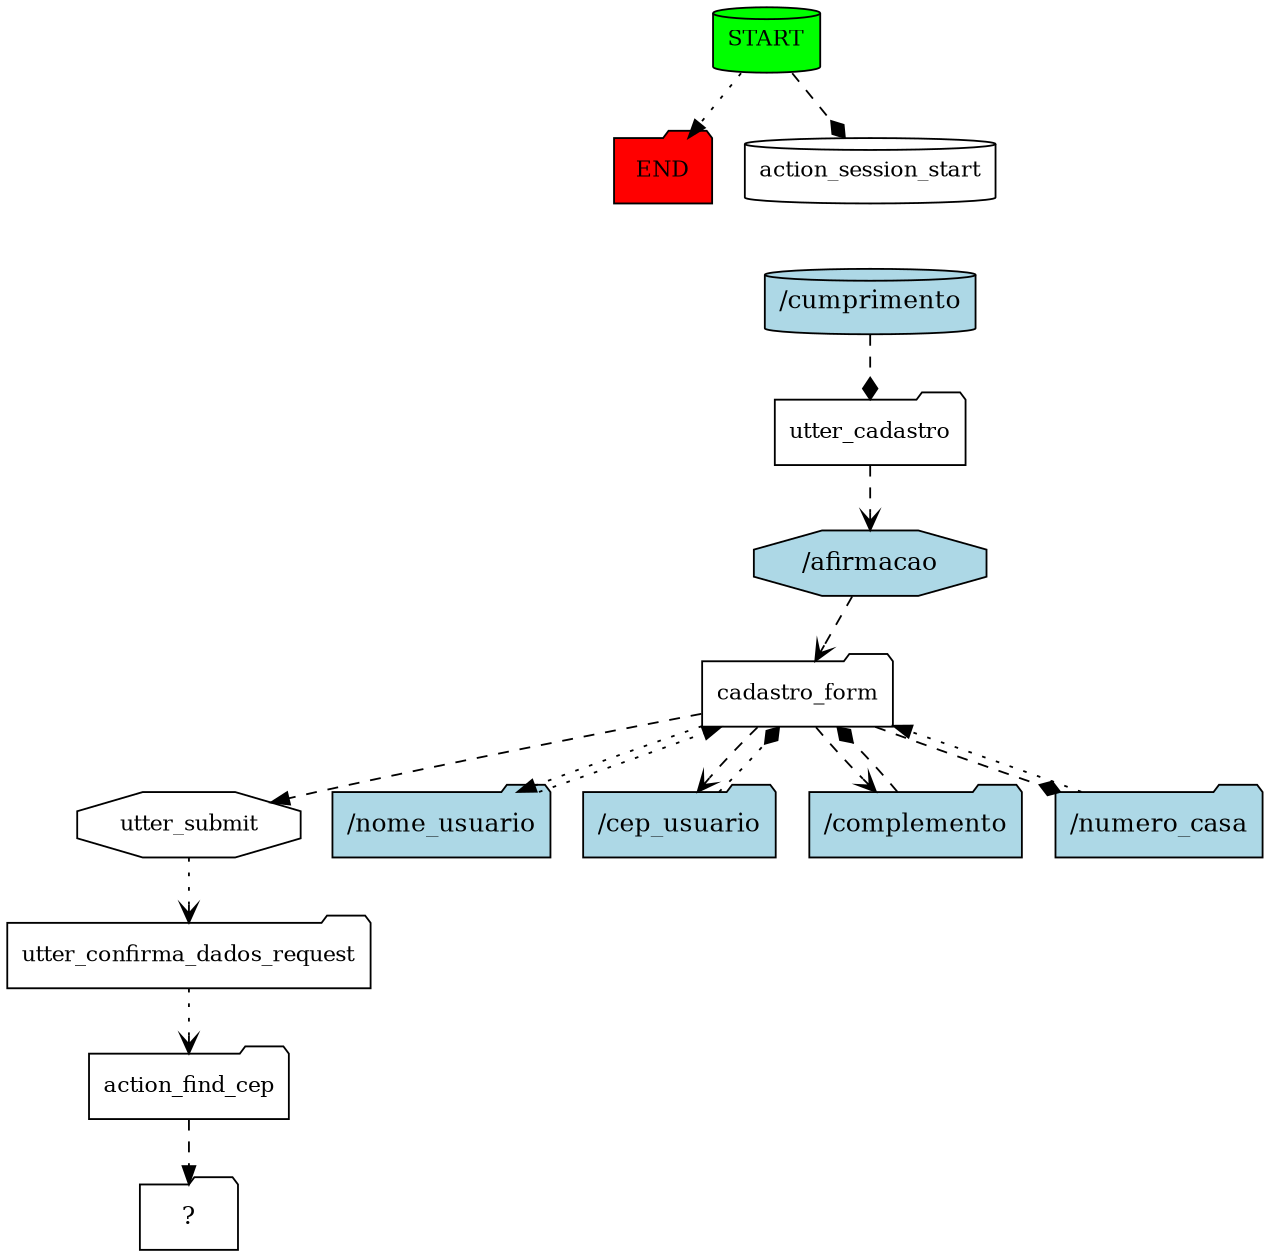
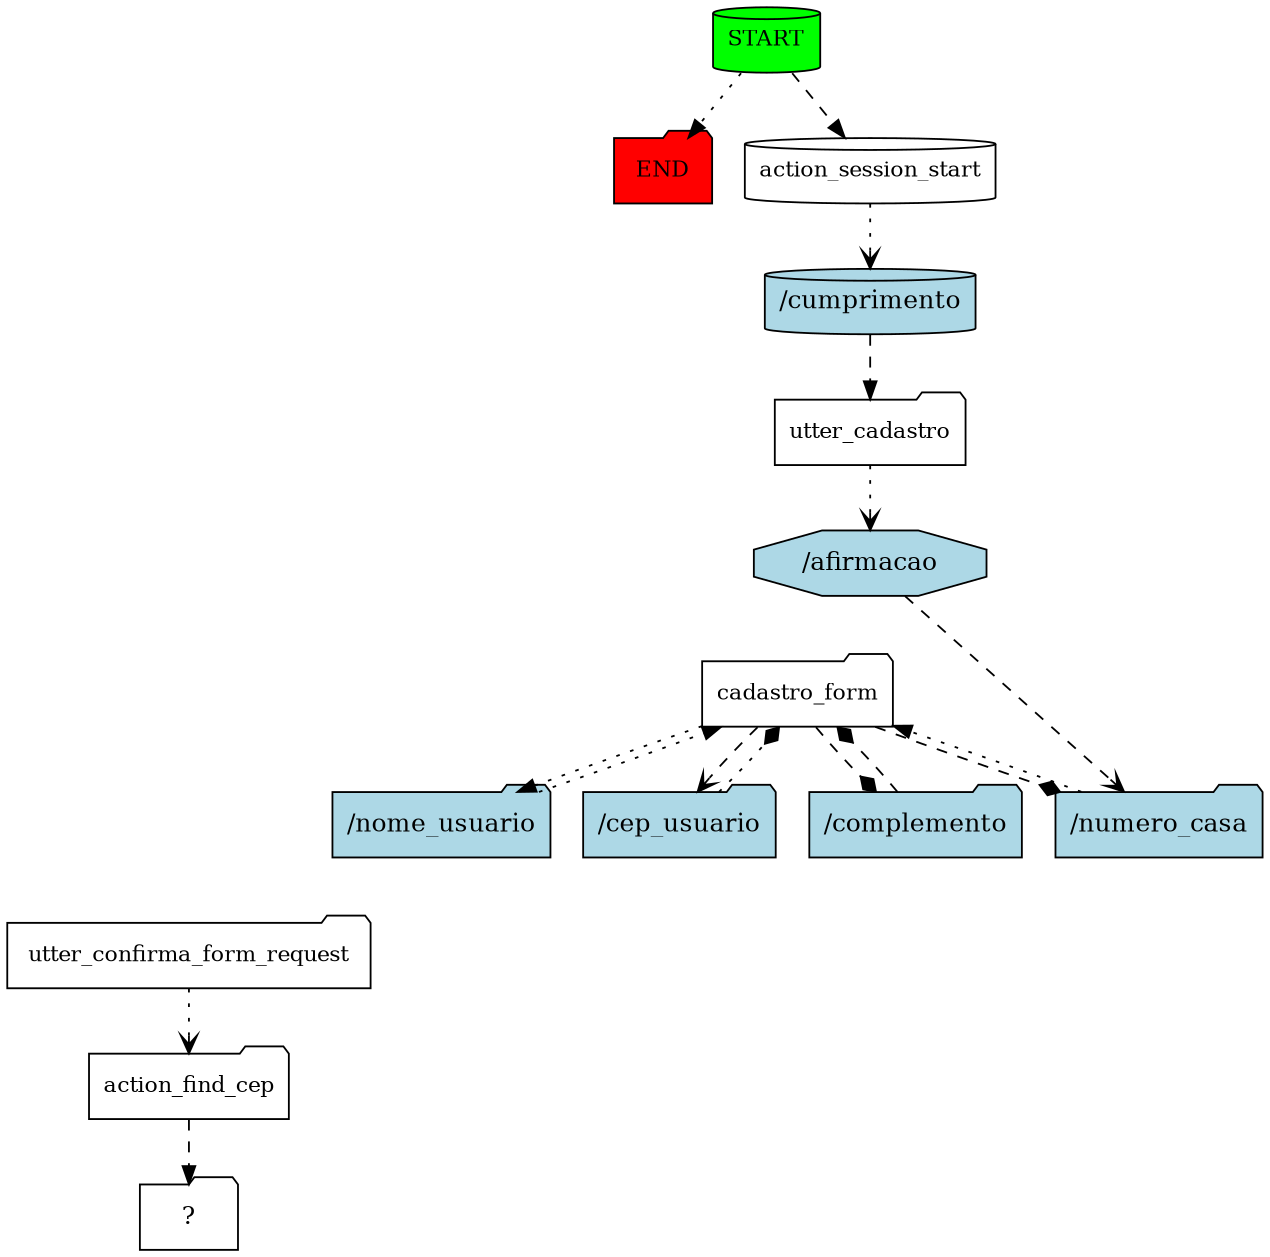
edge "START" -> "action_session_start": arrowhead diamond -> normal
edge "action_session_start" -> "/cumprimento": added
edge "/cumprimento" -> "utter_cadastro": arrowhead diamond -> normal
edge "utter_cadastro" -> "/afirmacao": style dashed -> dotted
edge "/afirmacao" -> "cadastro_form": now "/afirmacao" -> "/numero_casa"
edge "cadastro_form" -> "/complemento": arrowhead vee -> diamond
node "utter_submit": removed
node "utter_confirma_dados_request": label "utter_confirma_dados_request" -> "utter_confirma_form_request"
